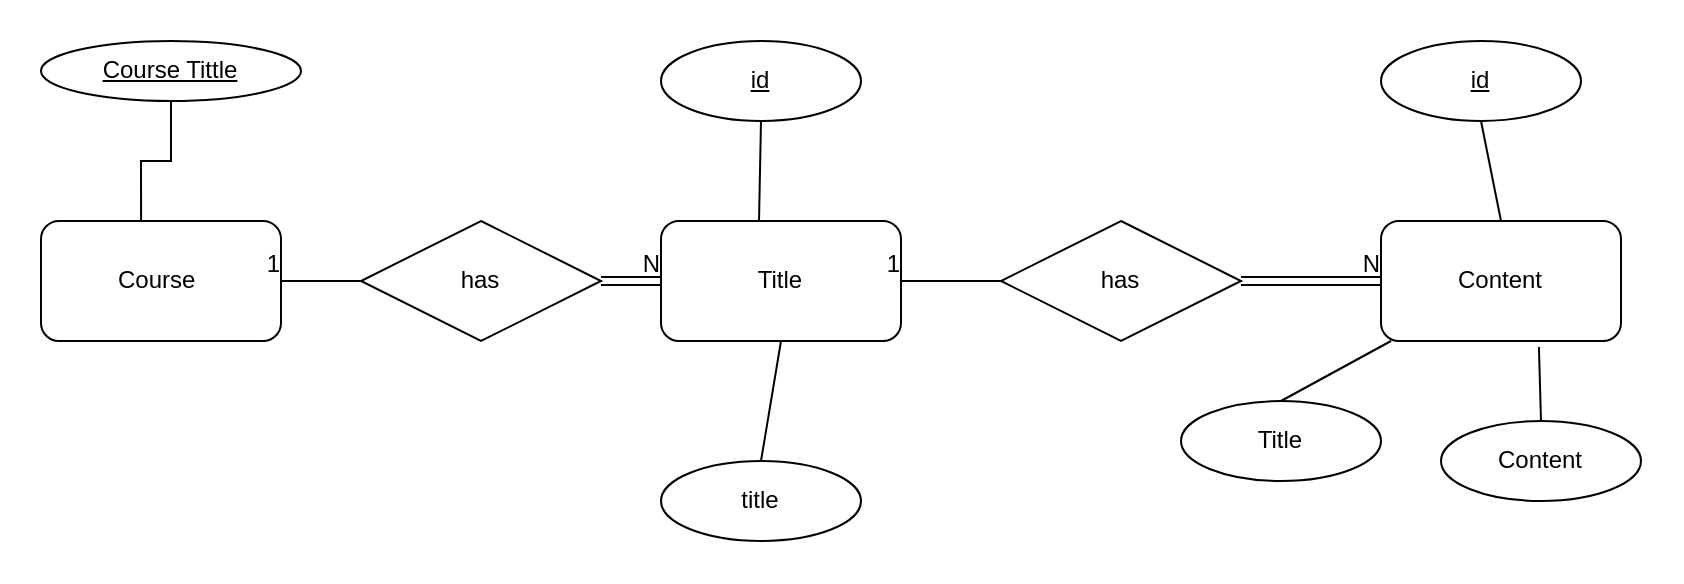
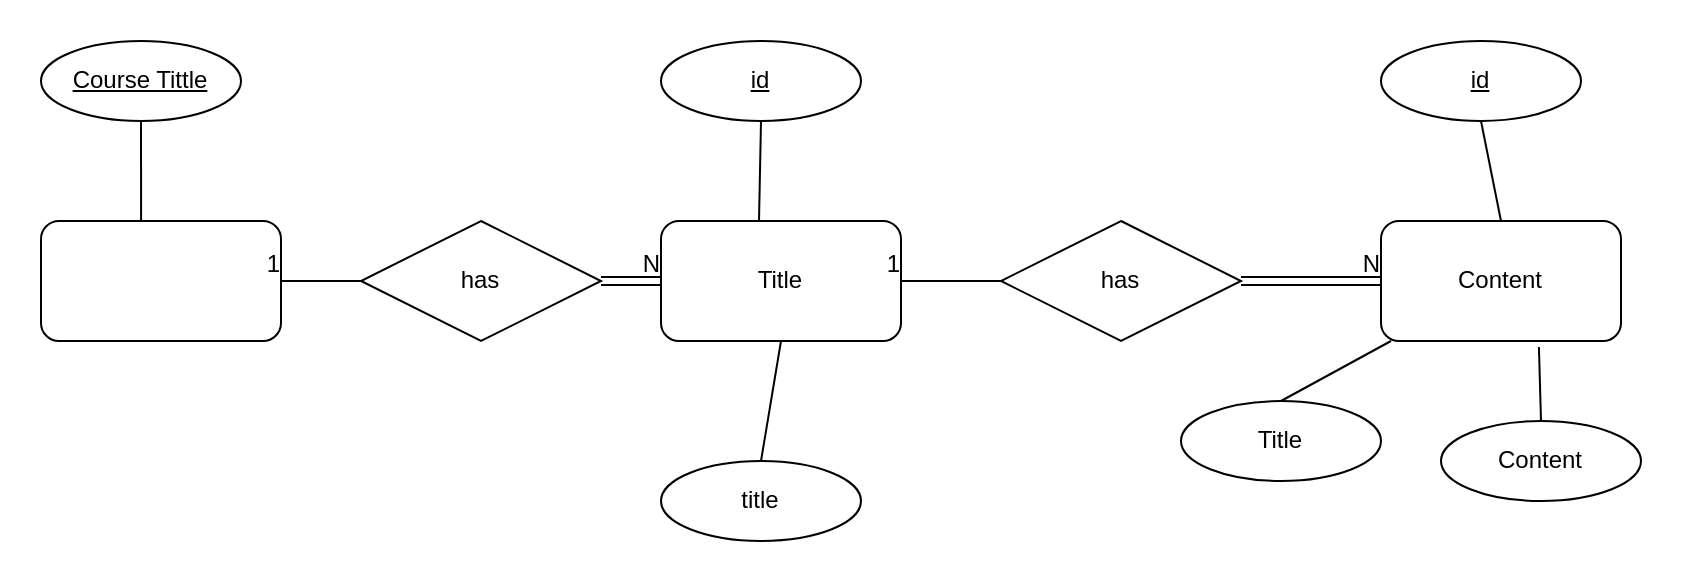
node "Course Tittle": size 260x60 -> 200x80
node "Course": removed
